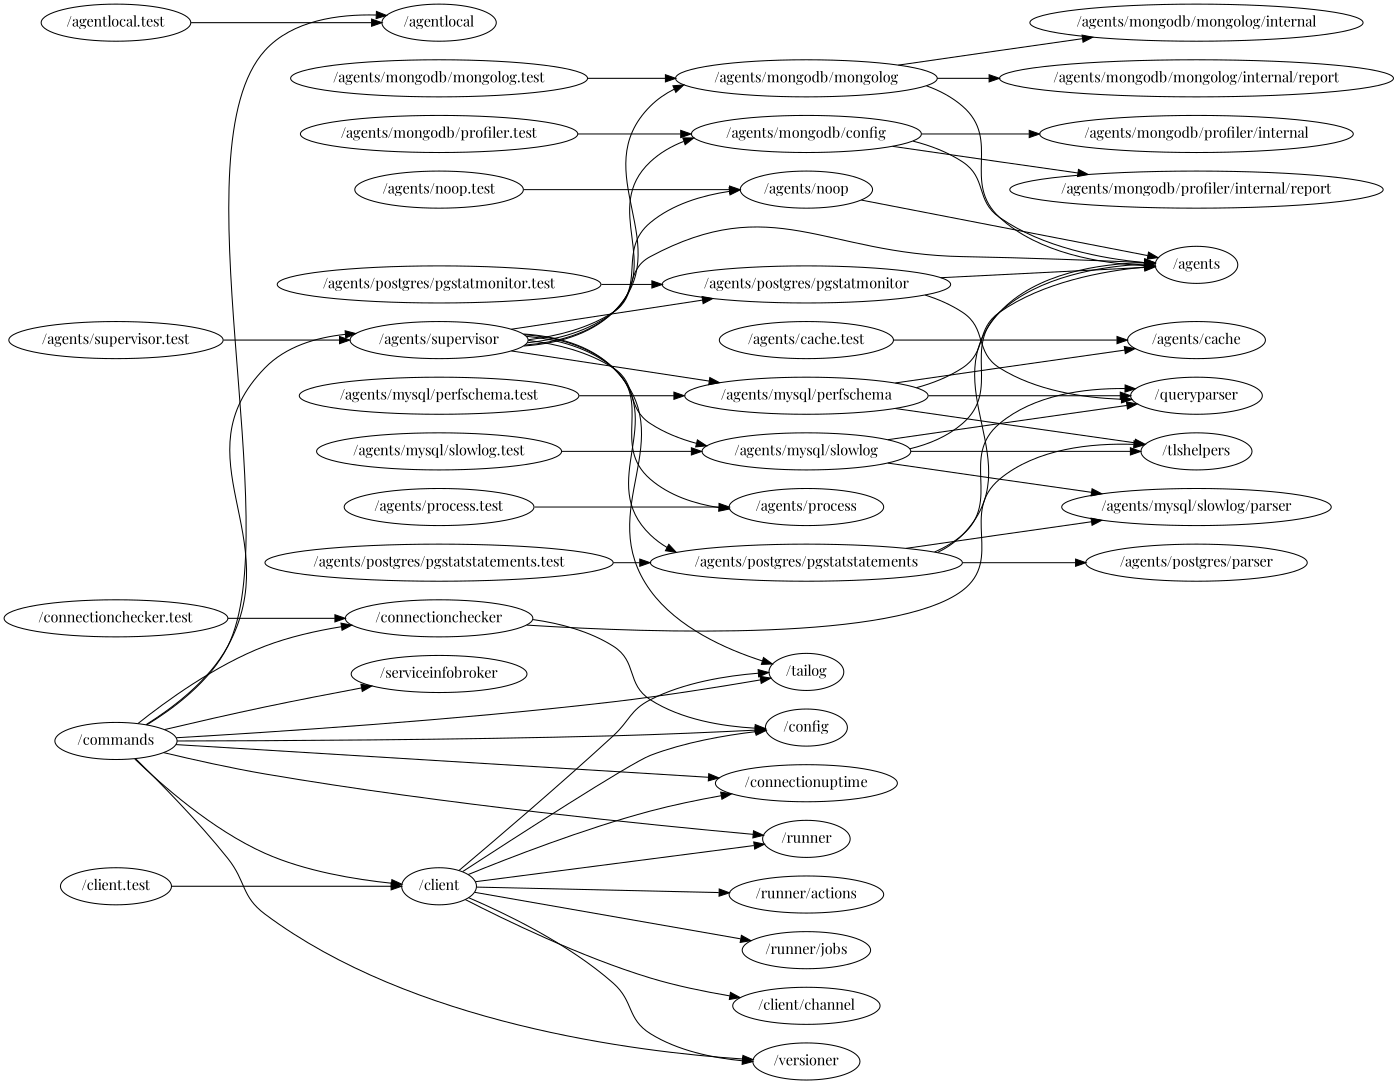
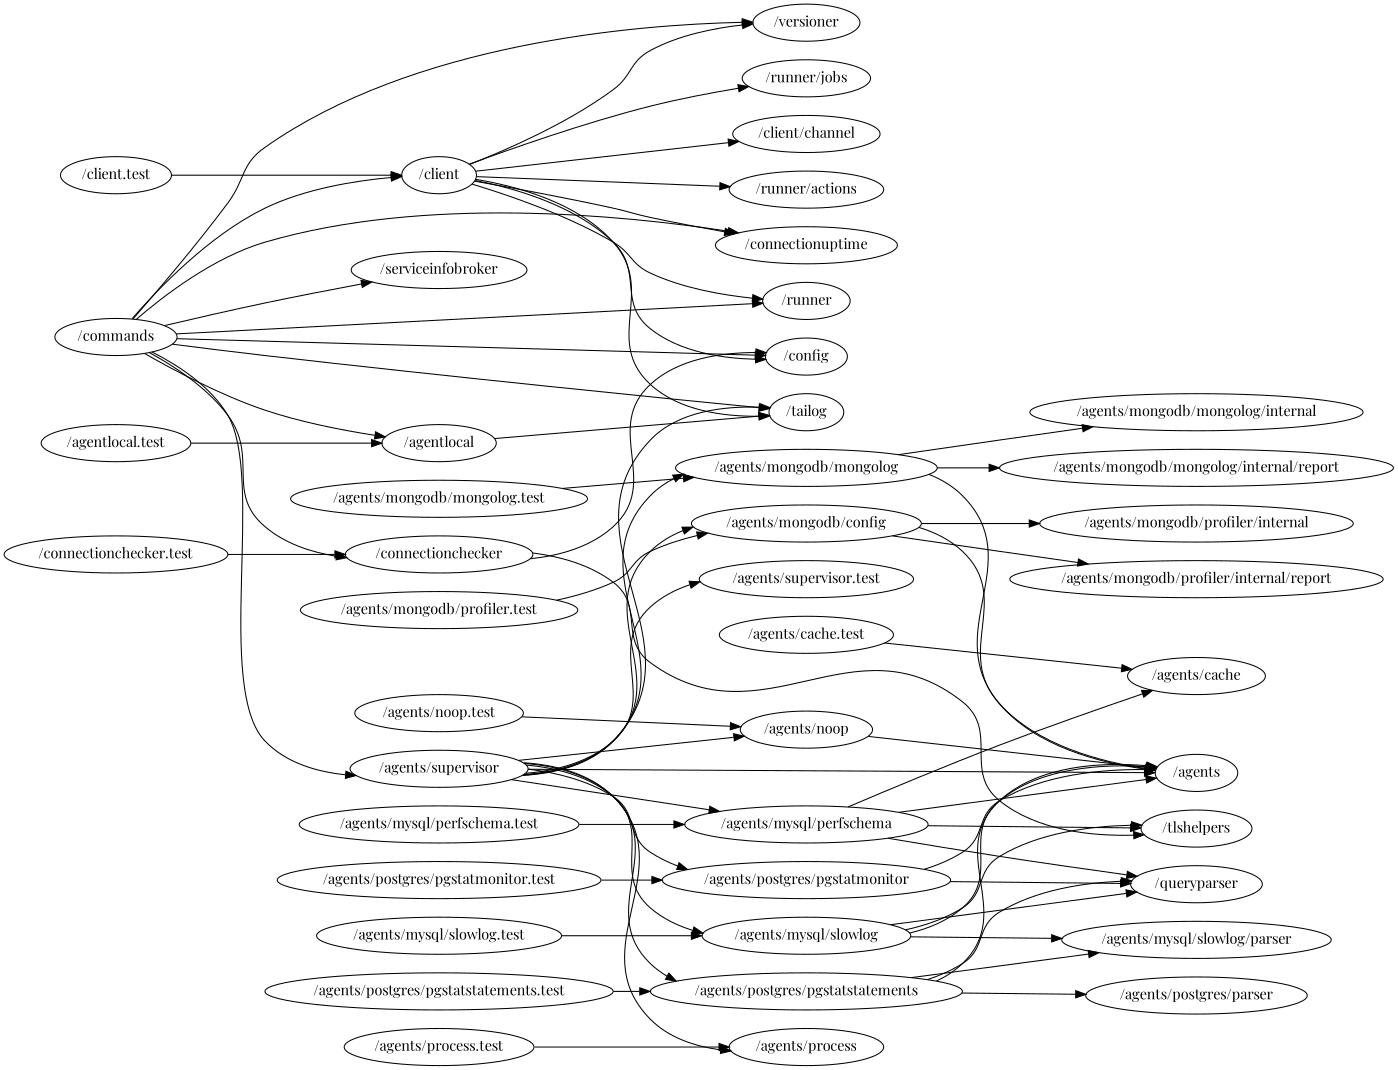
edge "/agents/supervisor.test" -> "/agents/supervisor": reversed
edge "/agentlocal" -> "/tailog": added
